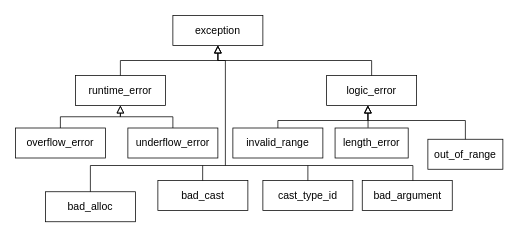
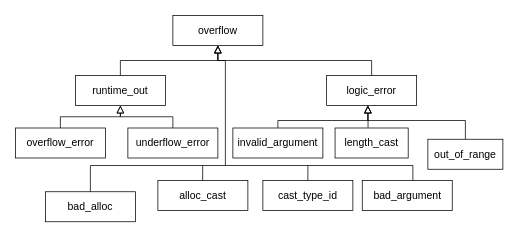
node "exception": label "exception" -> "overflow"
node "runtime_error": label "runtime_error" -> "runtime_out"
node "invalid_range": label "invalid_range" -> "invalid_argument"
node "length_error": label "length_error" -> "length_cast"
node "bad_cast": label "bad_cast" -> "alloc_cast"
